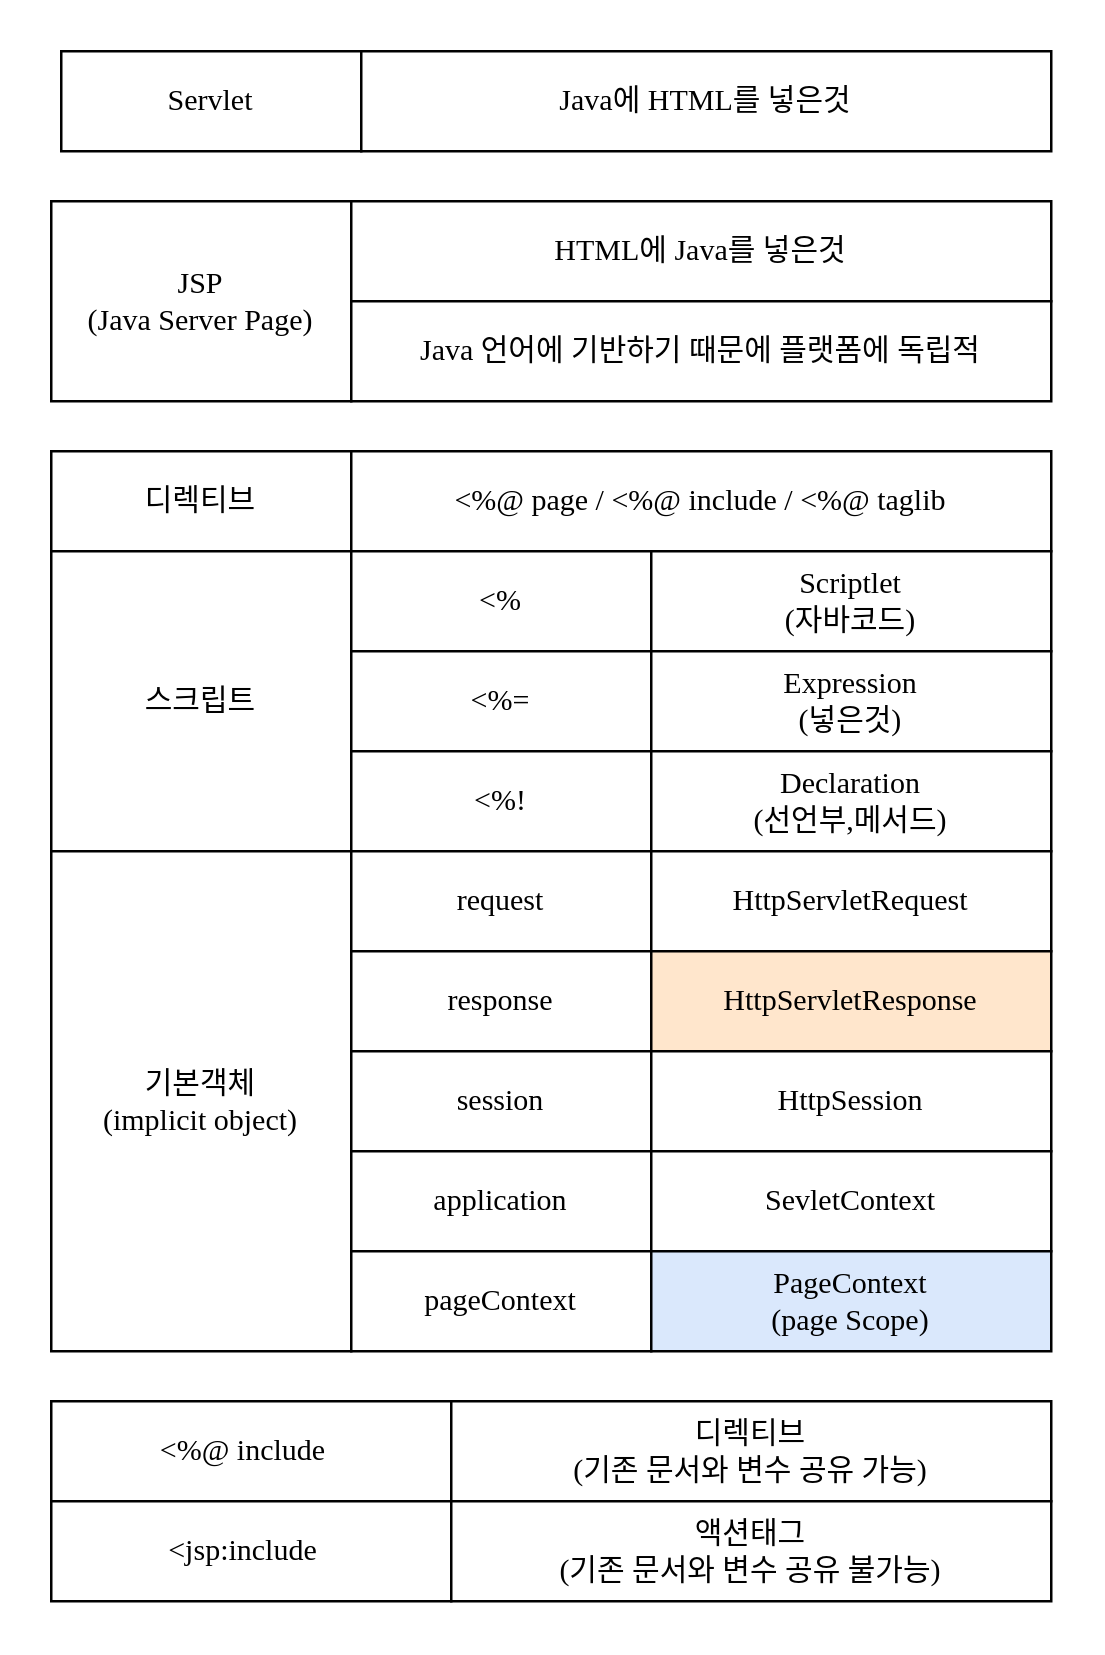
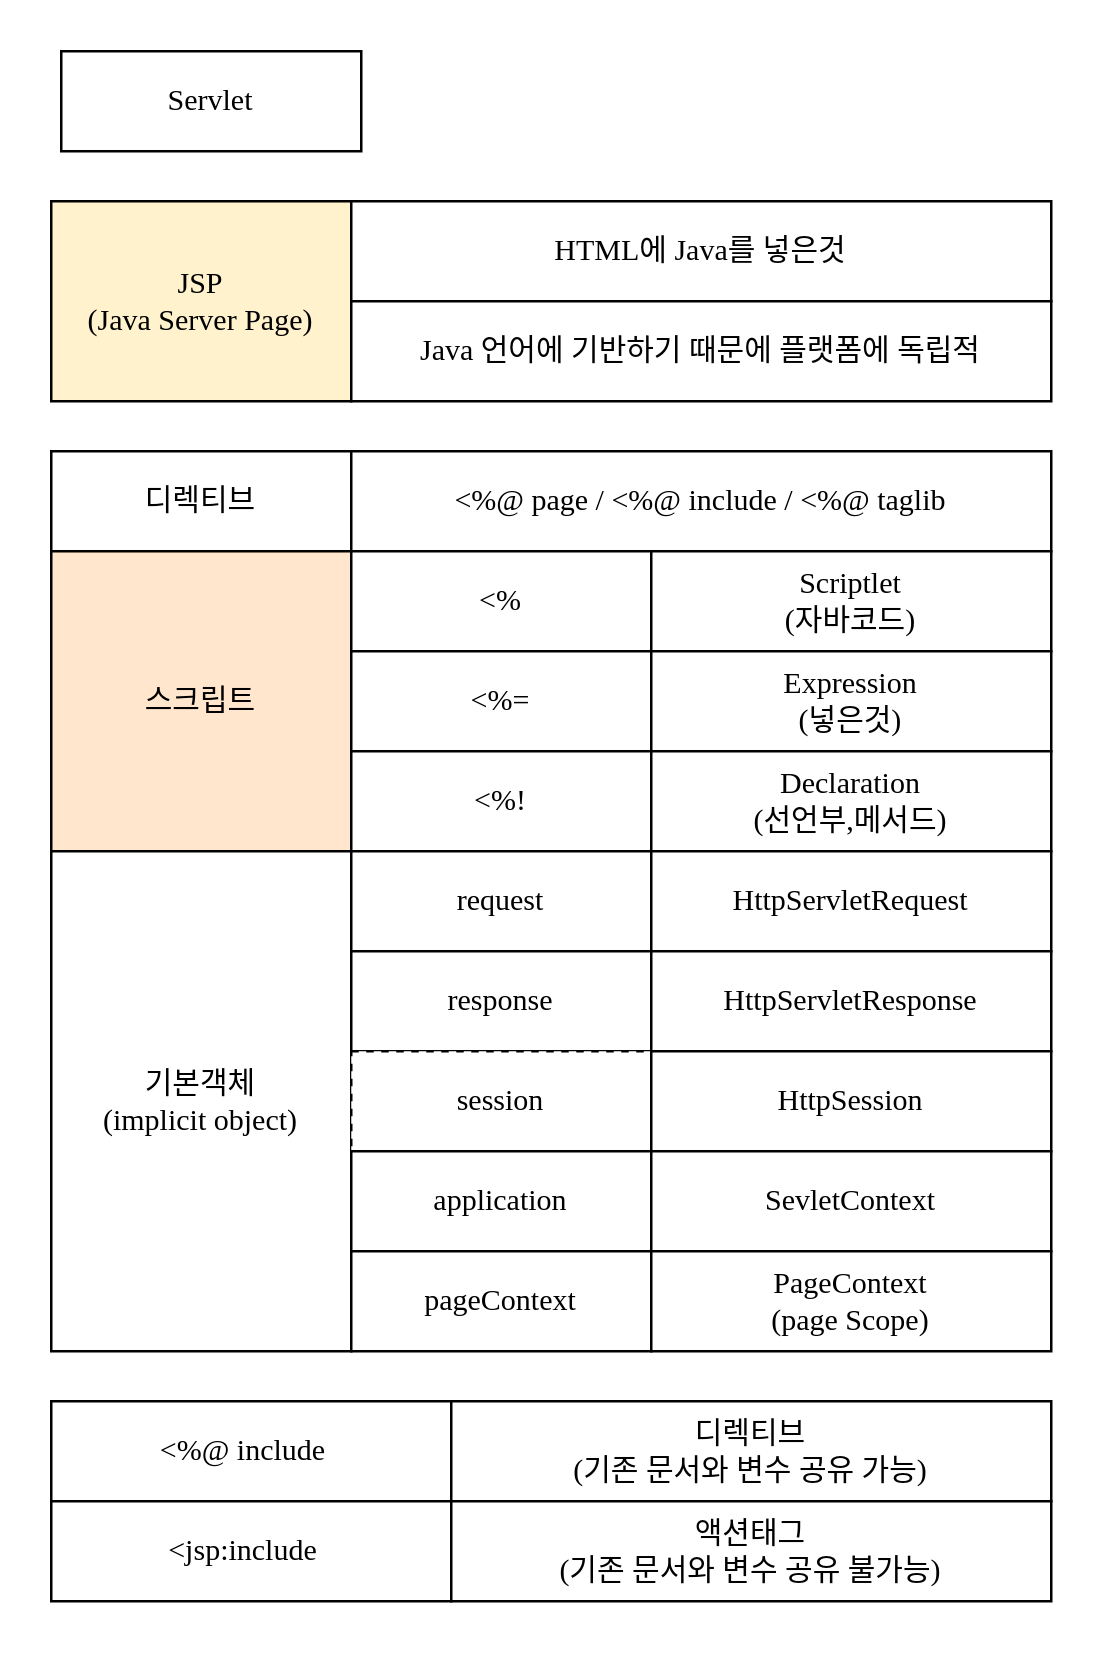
node "Java에 HTML를 넣은것": removed
node "JSP (Java Server Page)": fillcolor #ffffff -> #fff2cc
node "스크립트": fillcolor #ffffff -> #ffe6cc
node "HttpServletResponse": fillcolor #ffe6cc -> #ffffff
node "session": style solid -> dashed
node "PageContext (page Scope)": fillcolor #dae8fc -> #ffffff
